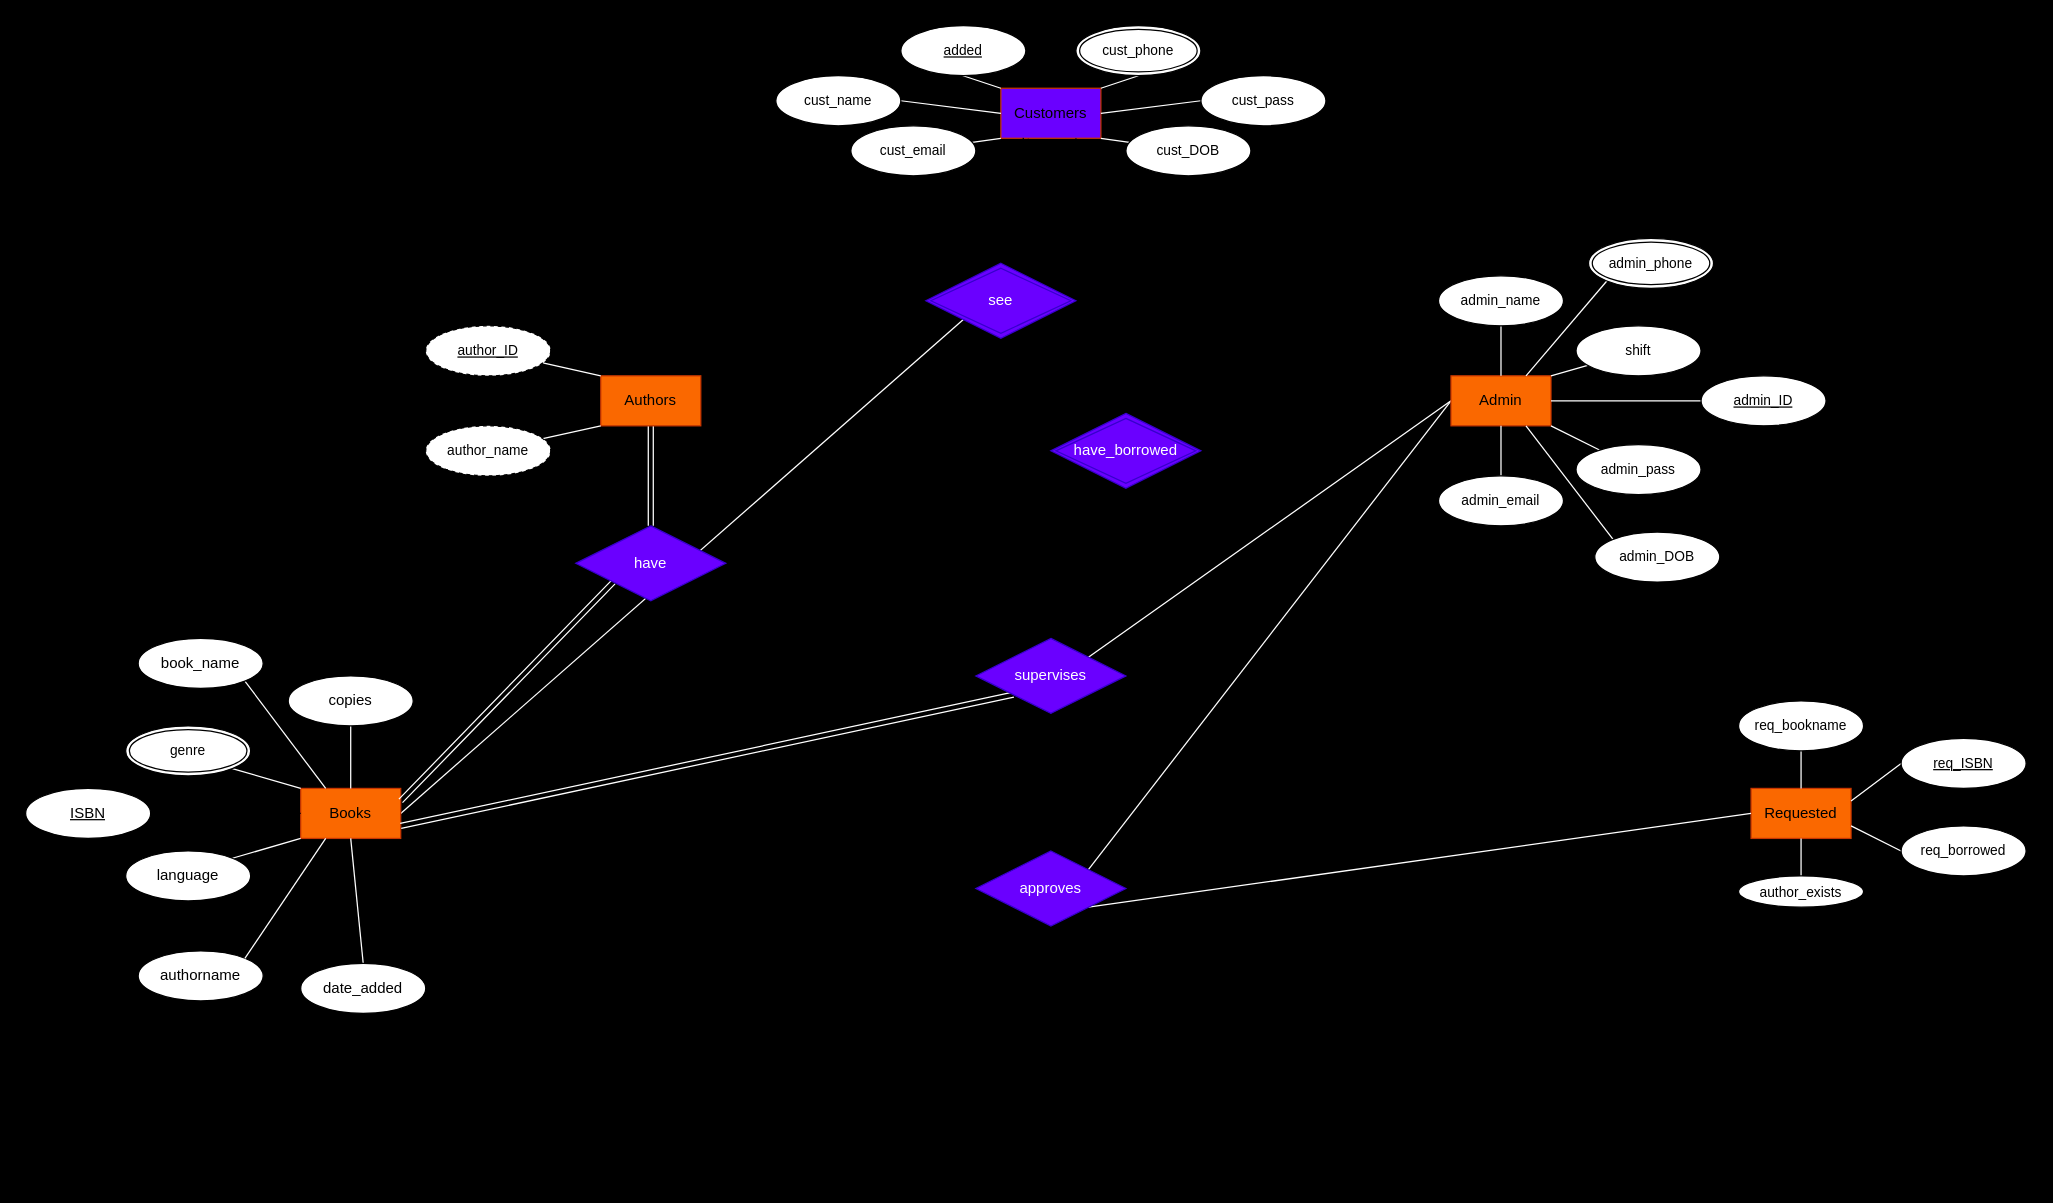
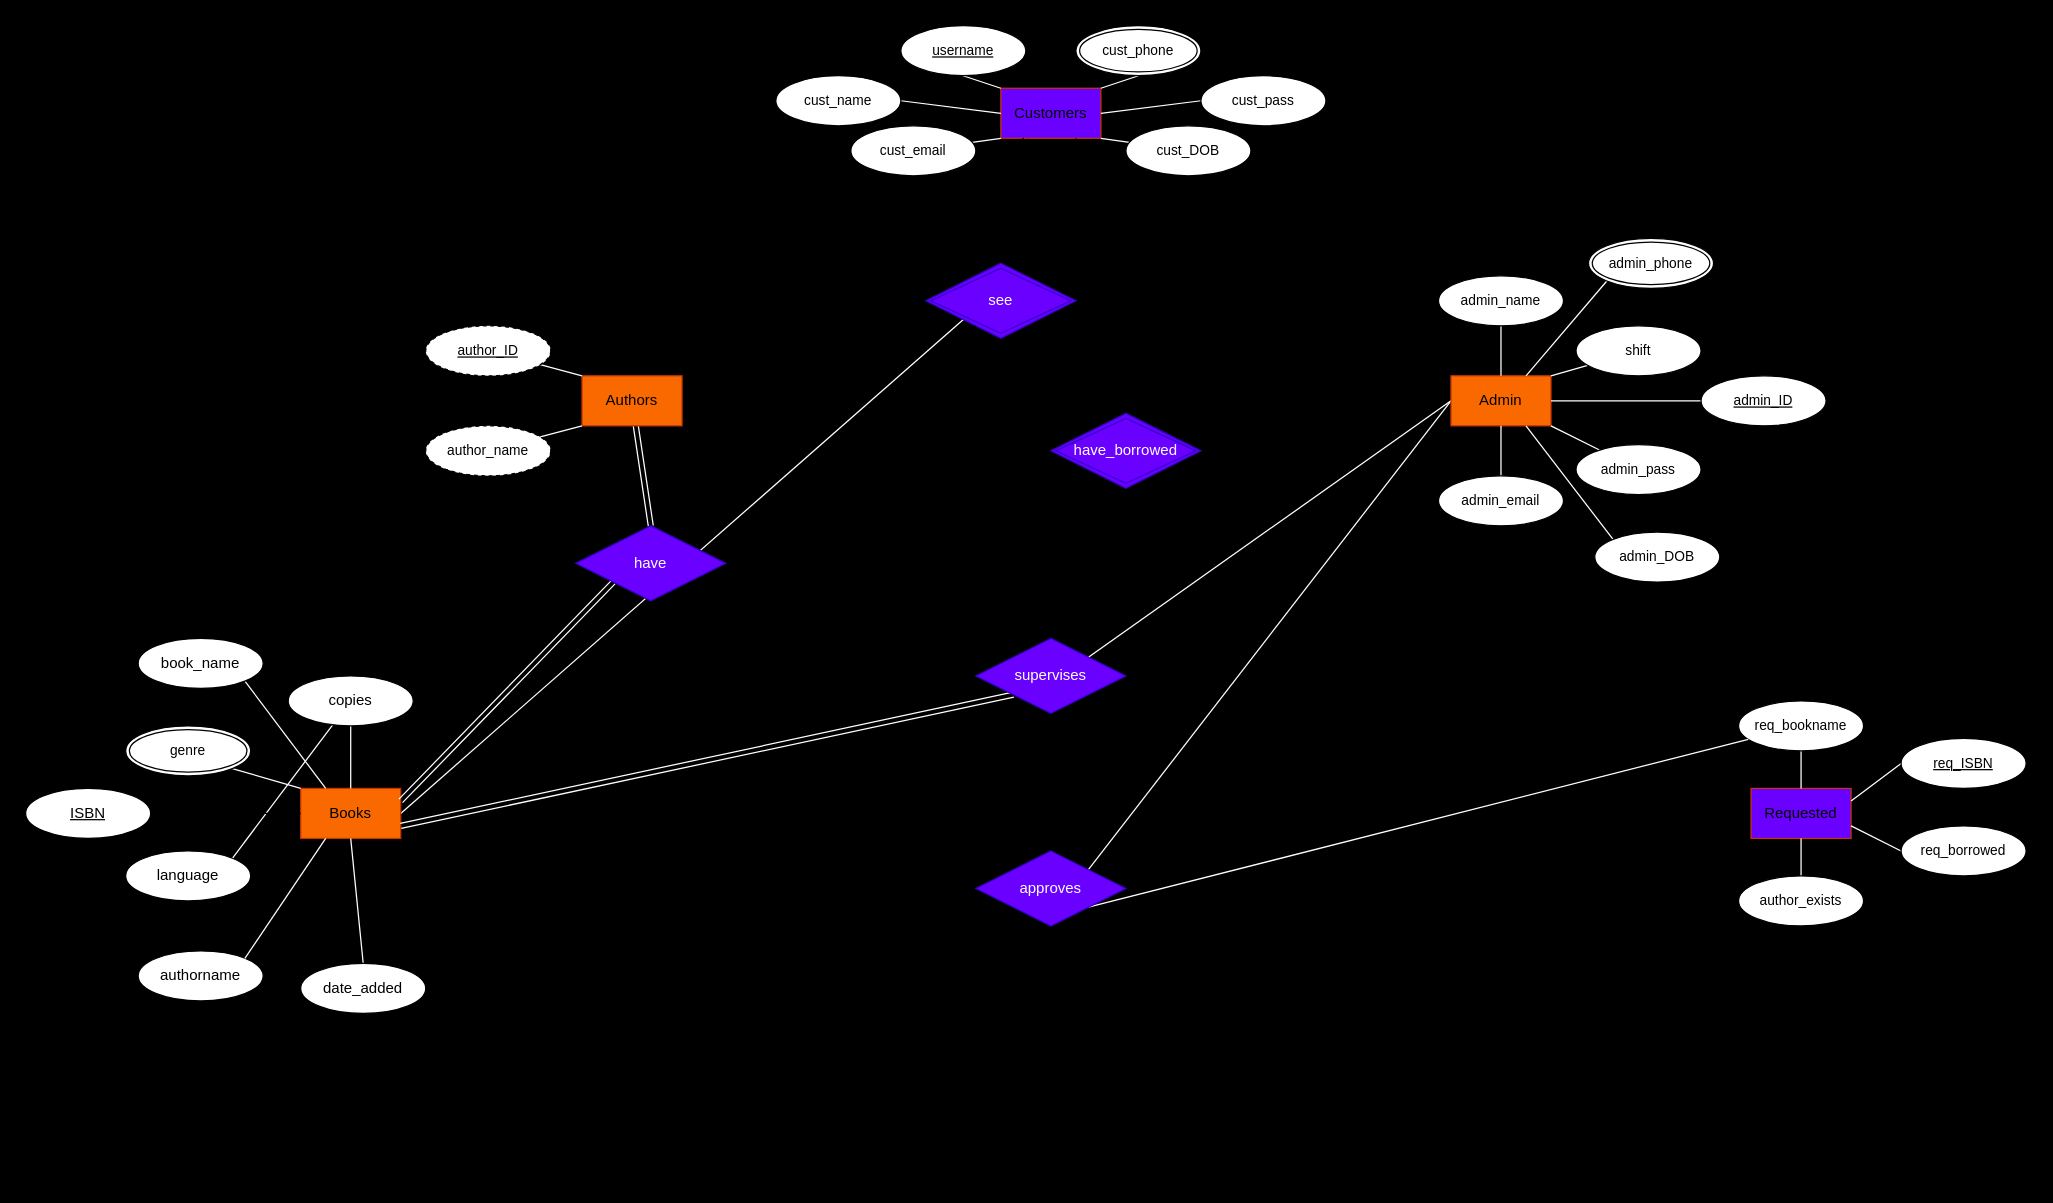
node "added": label "added" -> "username"
node "Authors": moved (651, 401) -> (632, 401)
node "Requested": fillcolor #fa6800 -> #6a00ff
edge "Books" -- "language": now "copies" -- "language"
edge "Requested" -- "approves": now "req_bookname" -- "approves"
node "author_exists": size 125x31 -> 125x50
